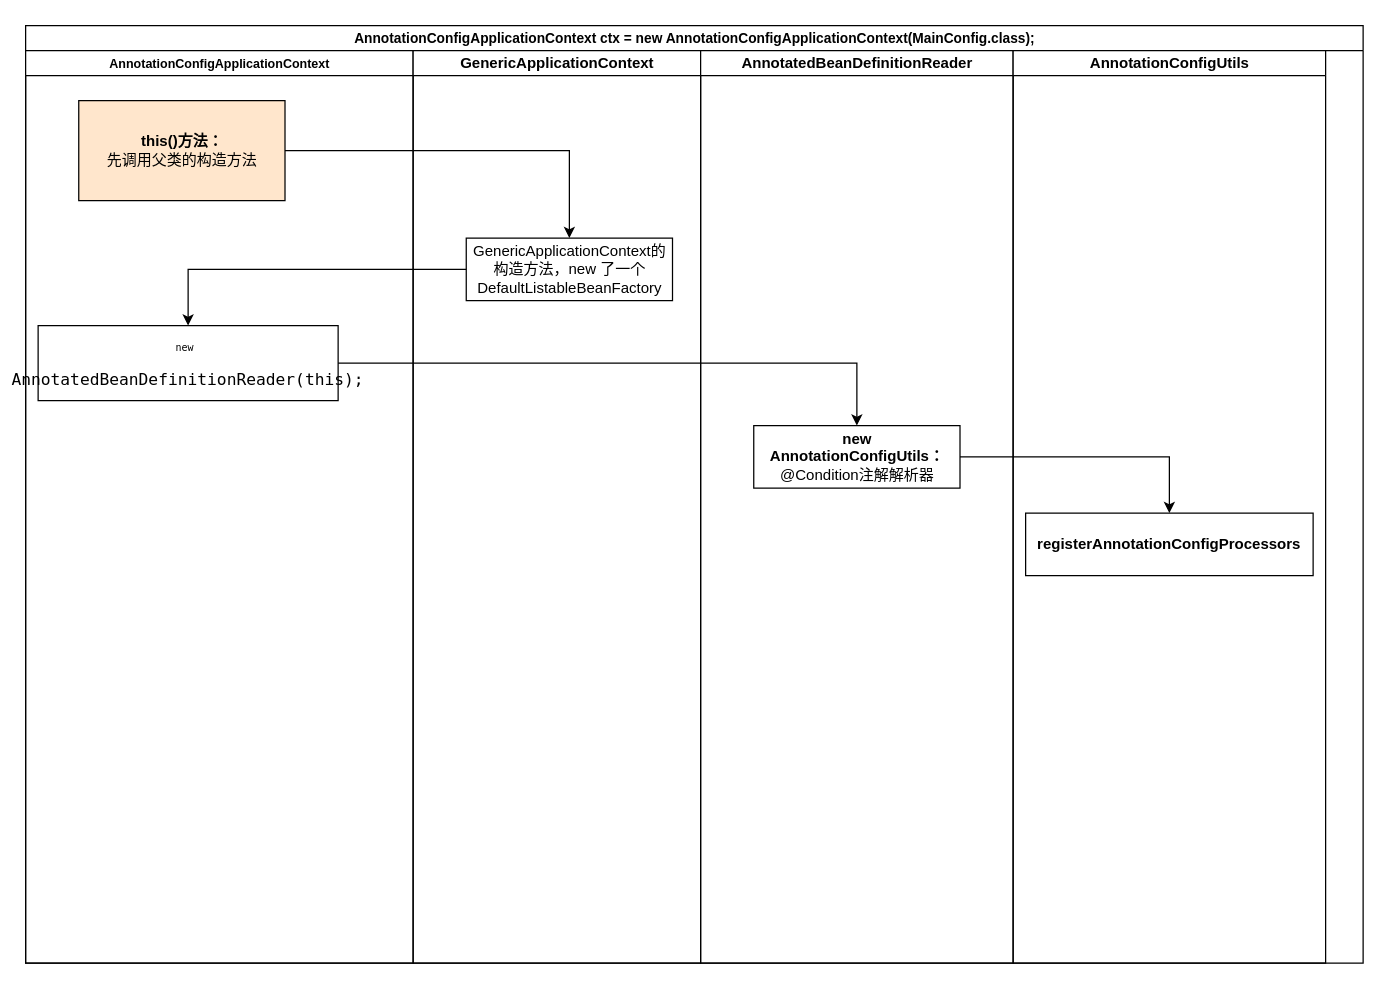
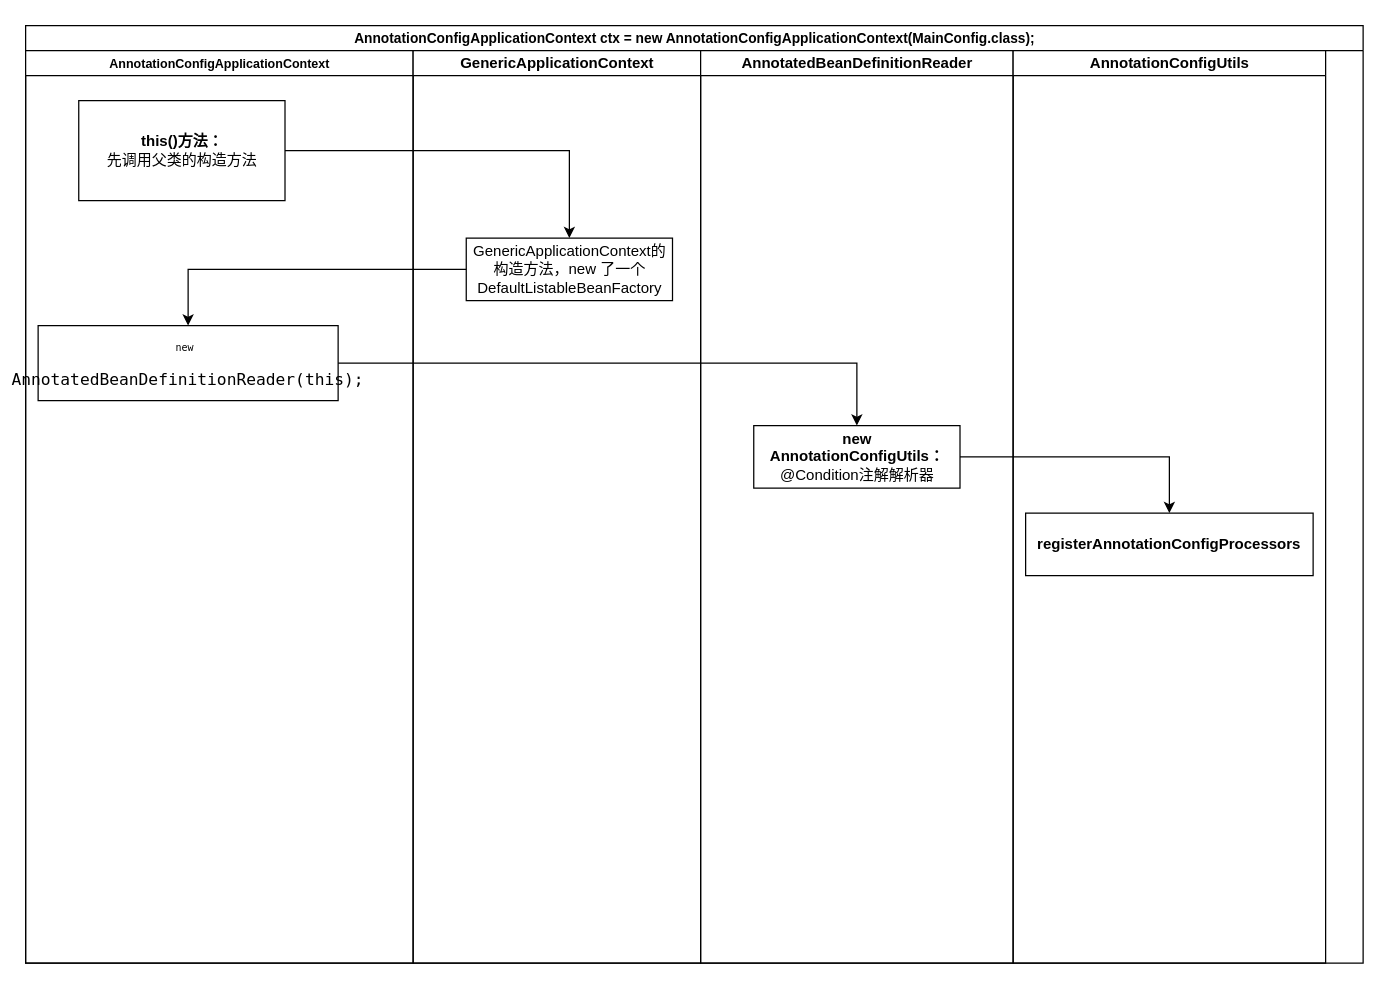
node "this()方法： 先调用父类的构造方法": fillcolor #ffe6cc -> #ffffff
